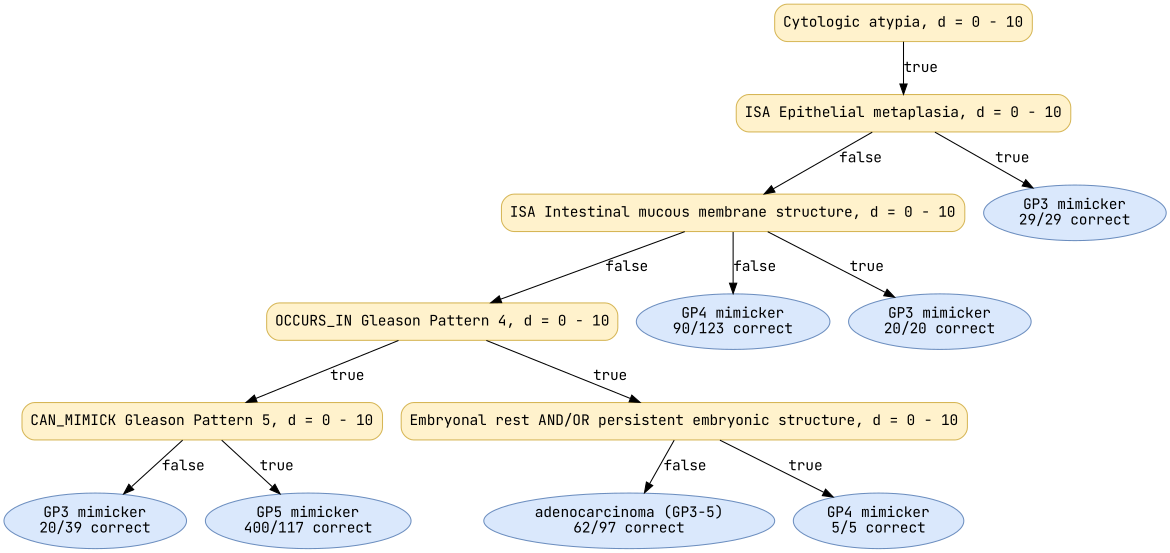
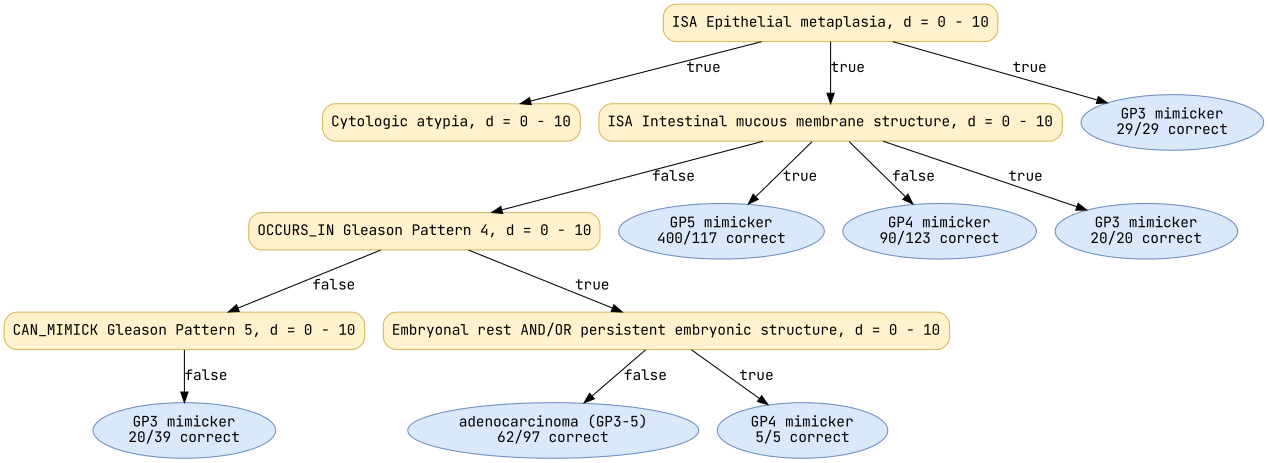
edge "Cytologic atypia, d = 0 - 10" -> "ISA Epithelial metaplasia, d = 0 - 10": reversed
edge "ISA Epithelial metaplasia, d = 0 - 10" -> "ISA Intestinal mucous membrane structure, d = 0 - 10": label "false" -> "true"
edge "OCCURS_IN Gleason Pattern 4, d = 0 - 10" -> "CAN_MIMICK Gleason Pattern 5, d = 0 - 10": label "true" -> "false"
edge "CAN_MIMICK Gleason Pattern 5, d = 0 - 10" -> "GP5 mimicker": now "ISA Intestinal mucous membrane structure, d = 0 - 10" -> "GP5 mimicker"
